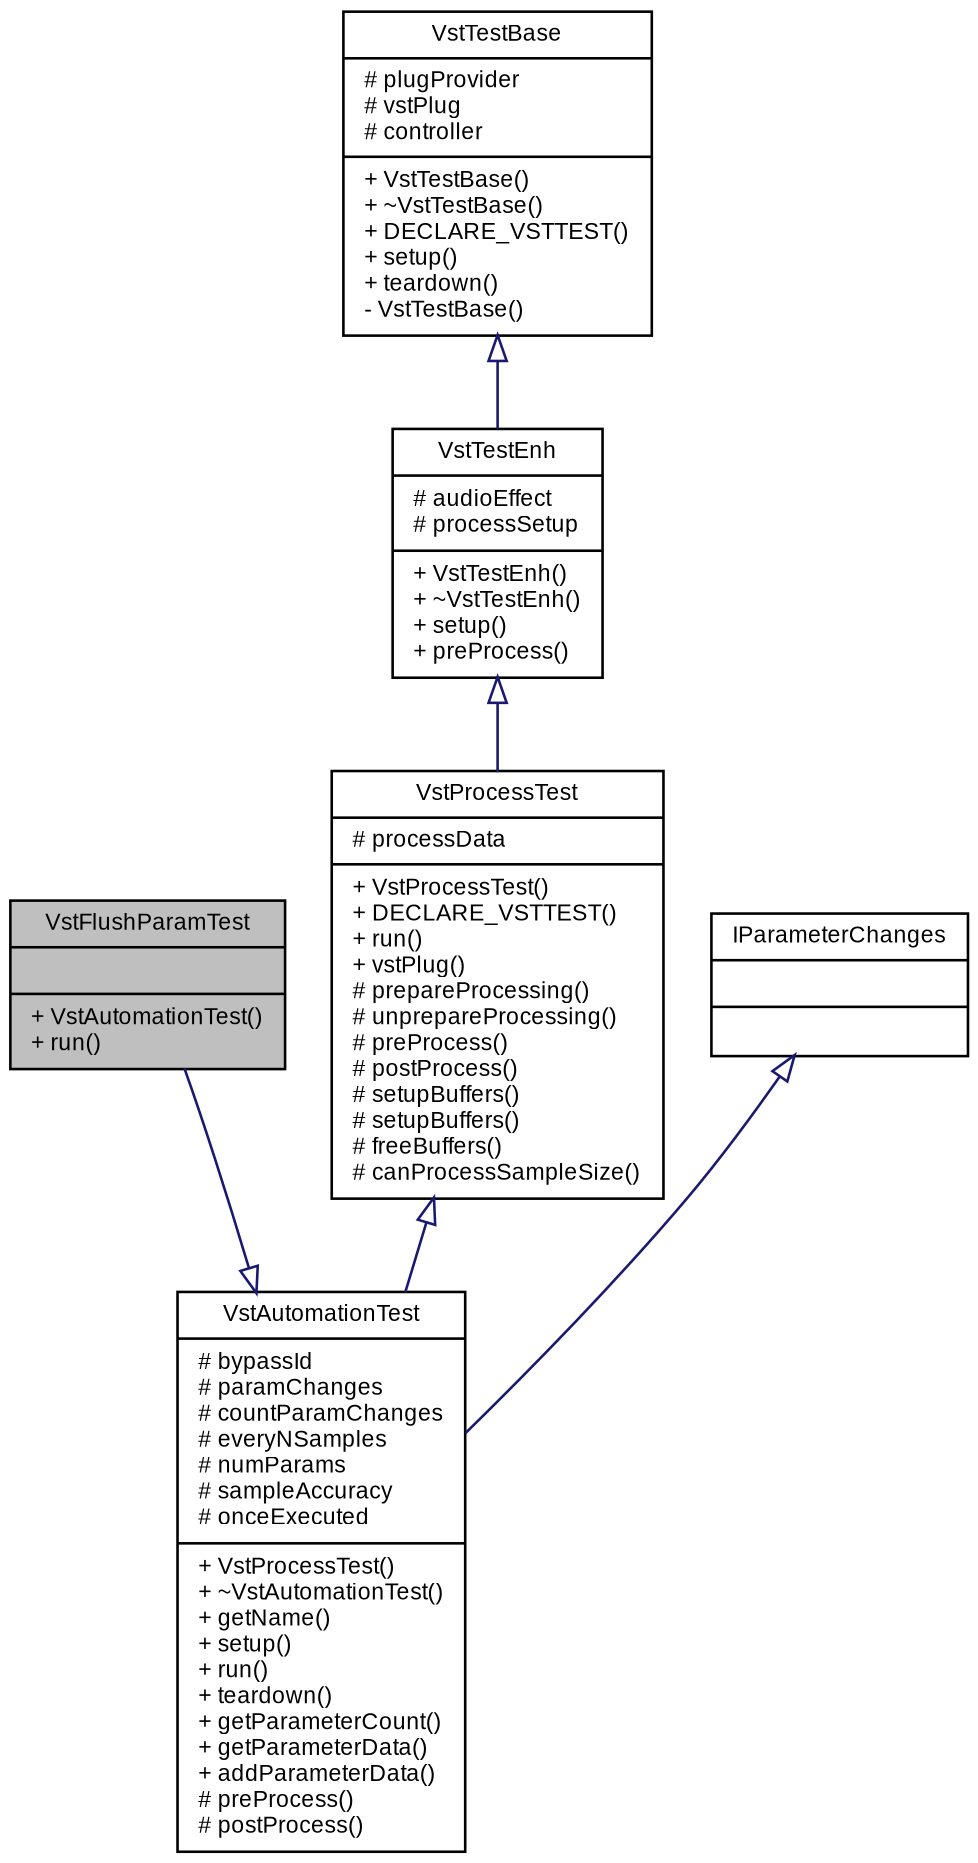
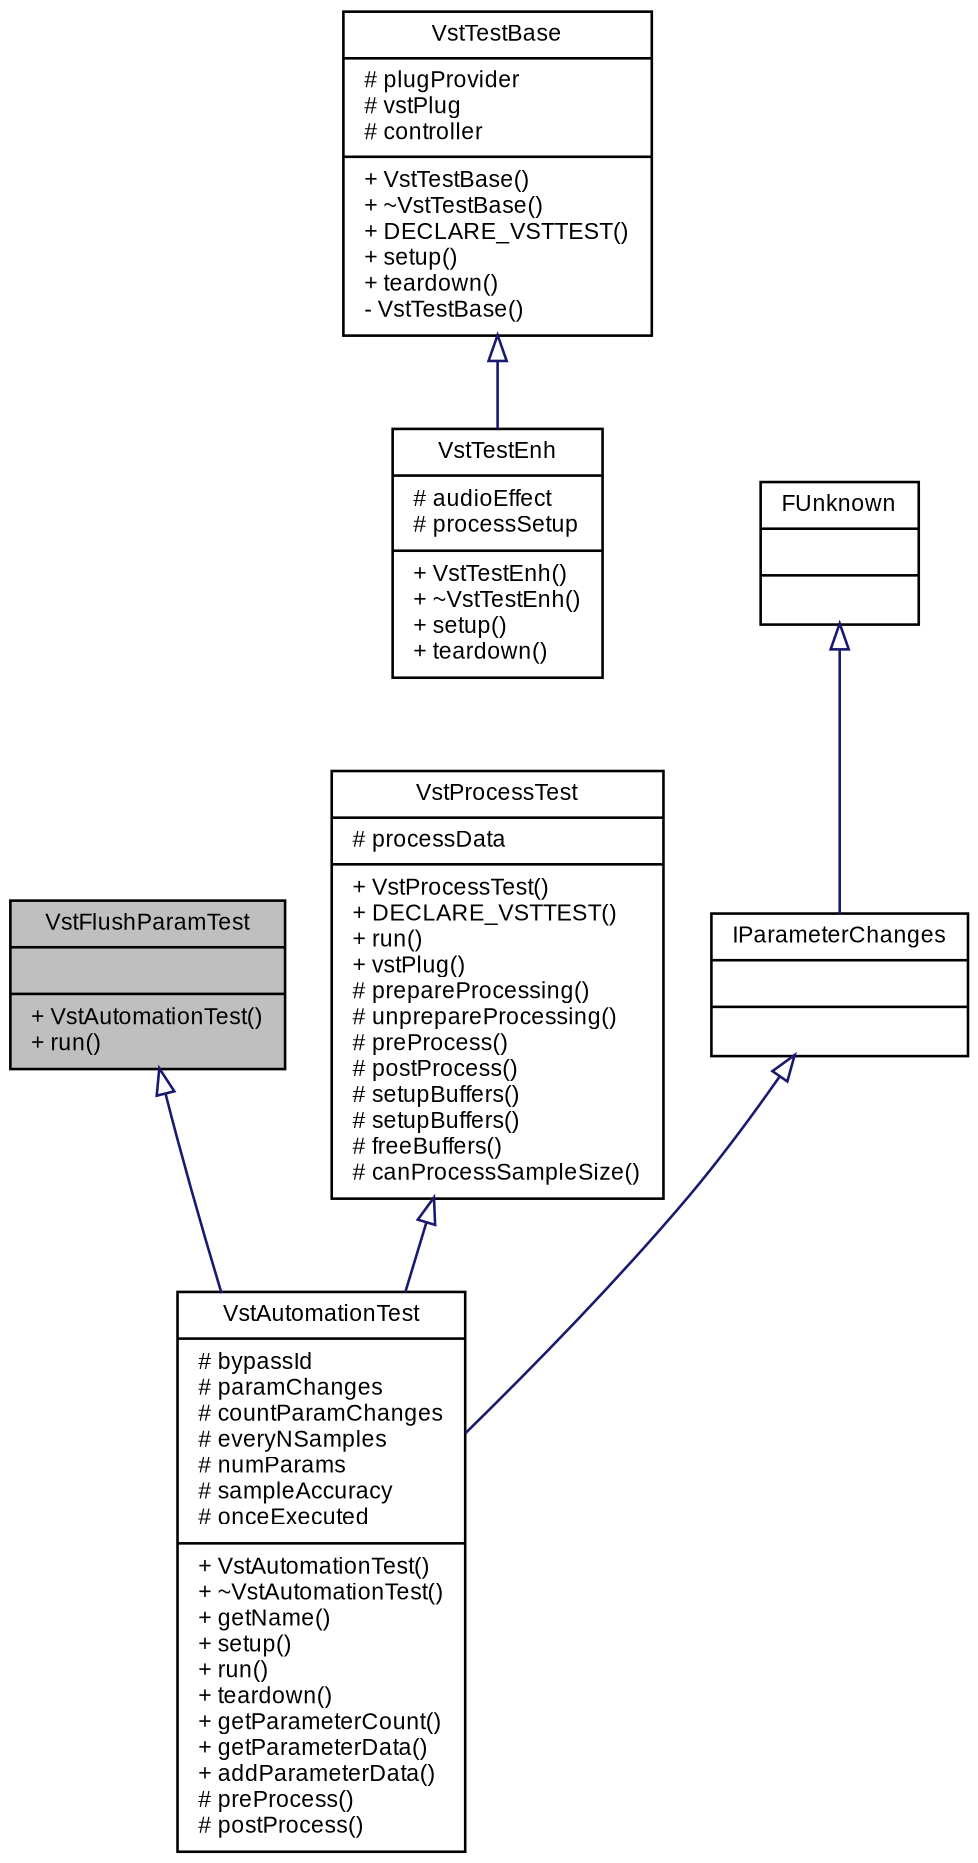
node "FUnknown": added
node "VstTestEnh": text "+ preProcess()" -> "+ teardown()"
edge "VstProcessTest" -> "VstTestEnh": removed
edge "VstFlushParamTest" -> "VstAutomationTest": reversed
node "VstAutomationTest": text "+ VstProcessTest()" -> "+ VstAutomationTest()"
